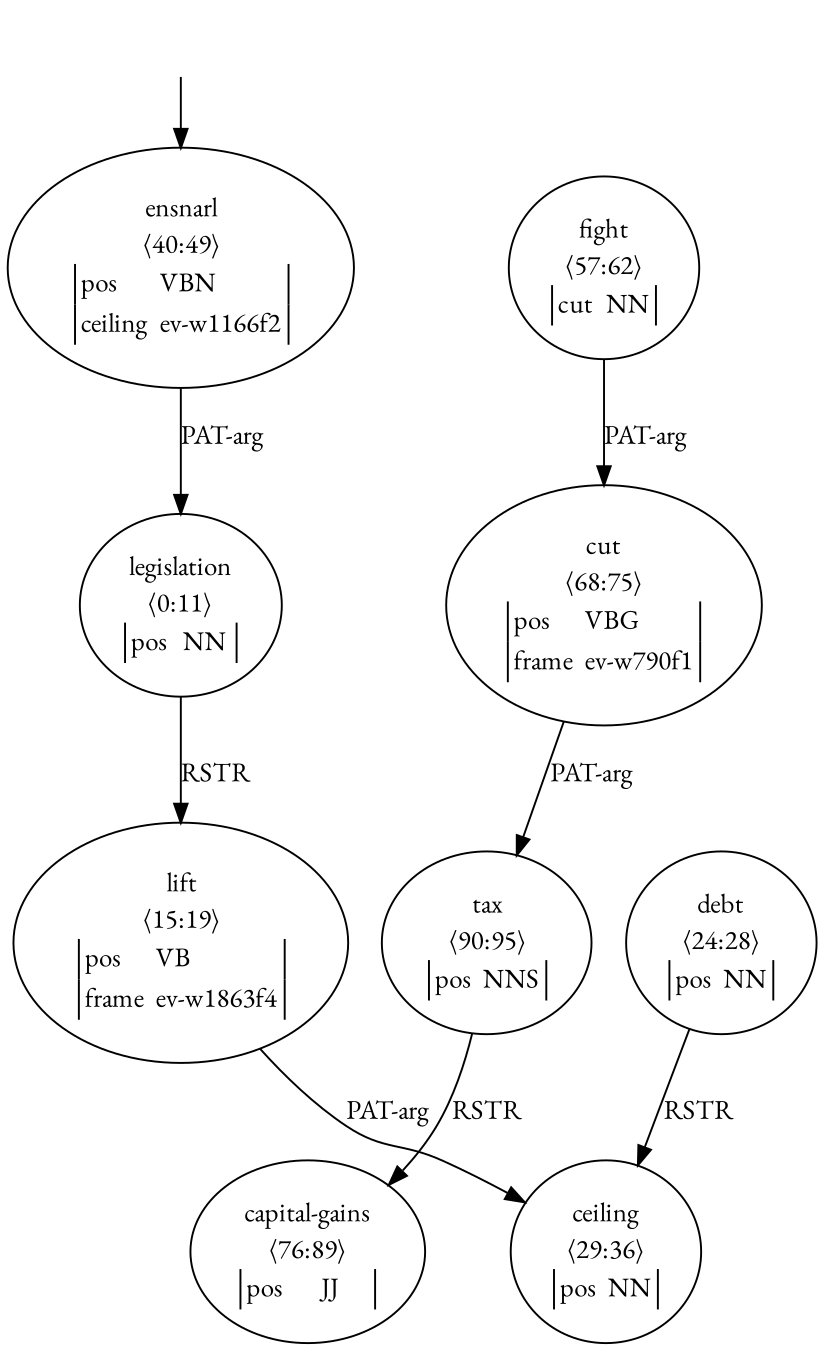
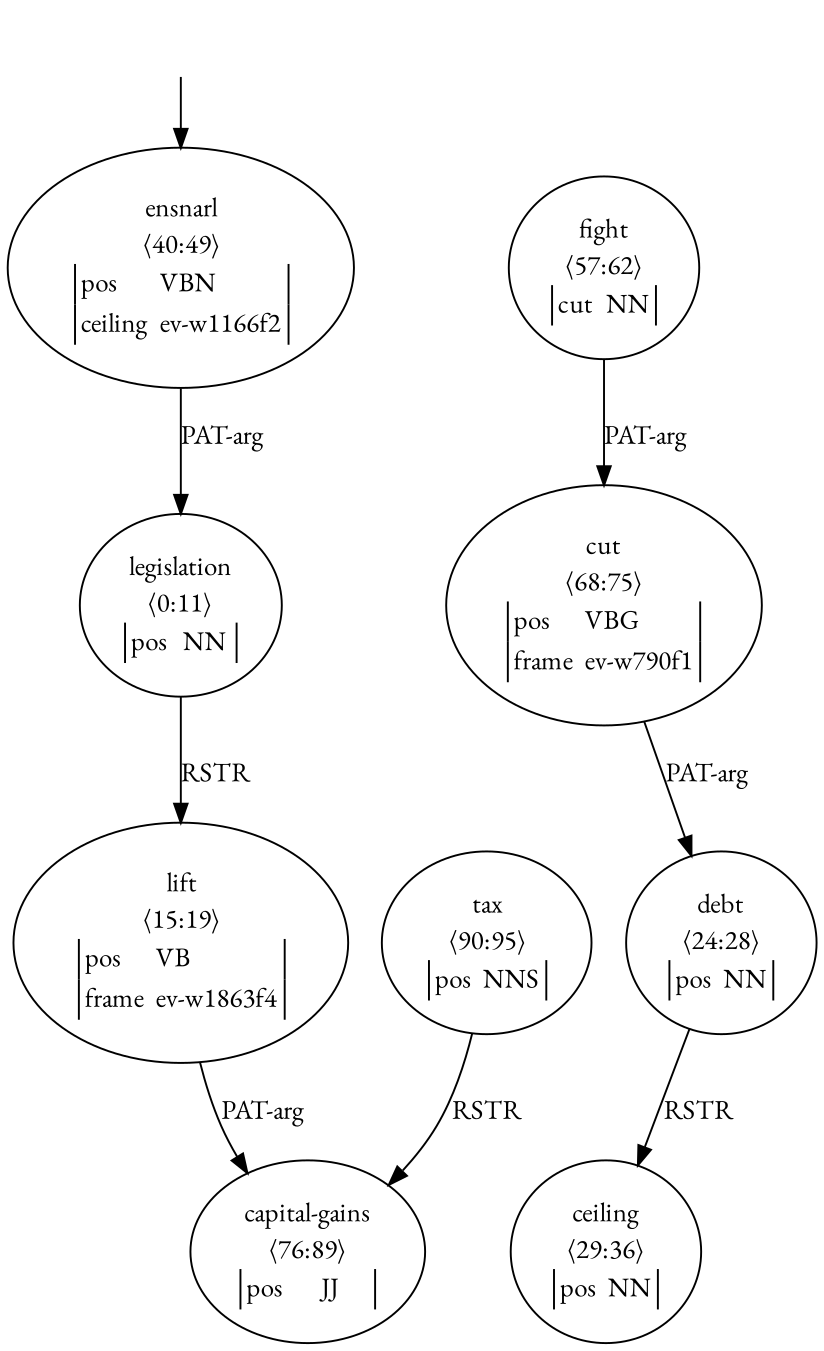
edge "cut" -> "tax": now "cut" -> "debt"
edge "lift" -> "ceiling": now "lift" -> "capital-gains"
